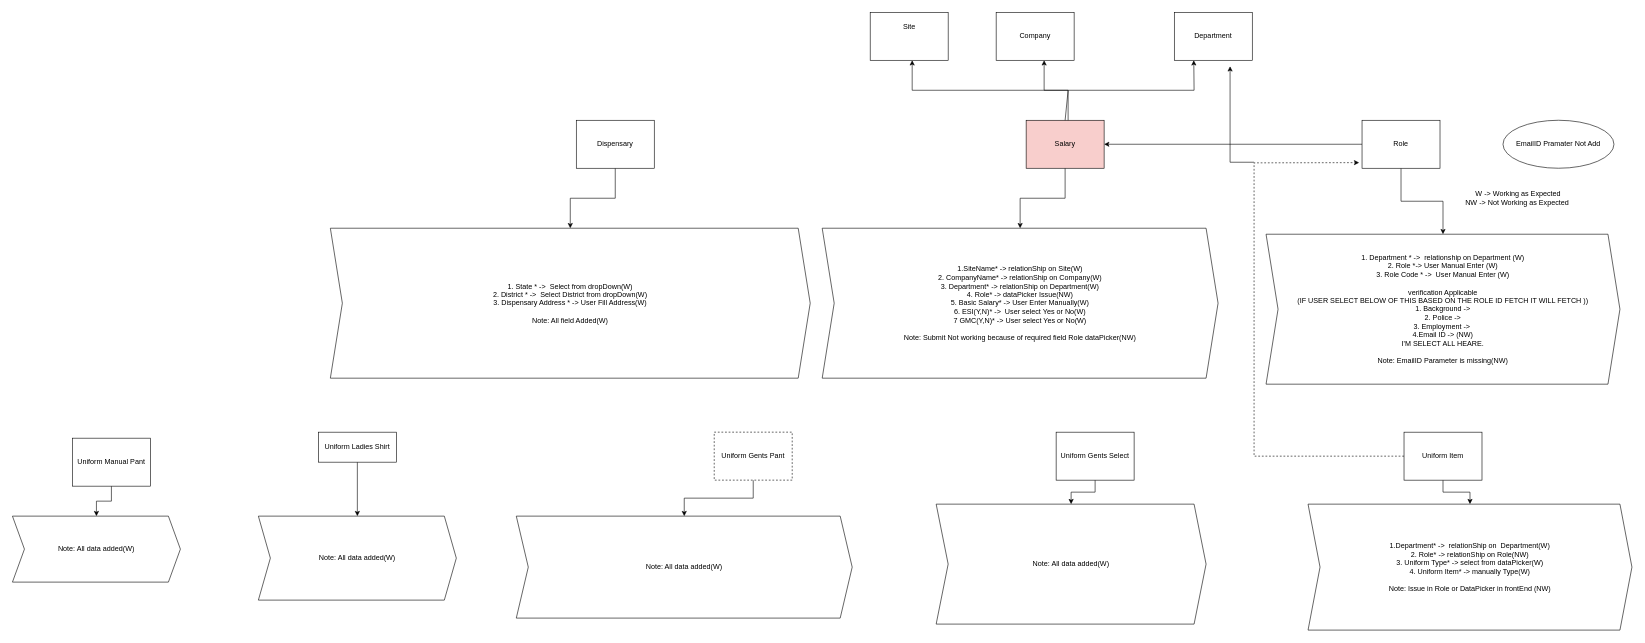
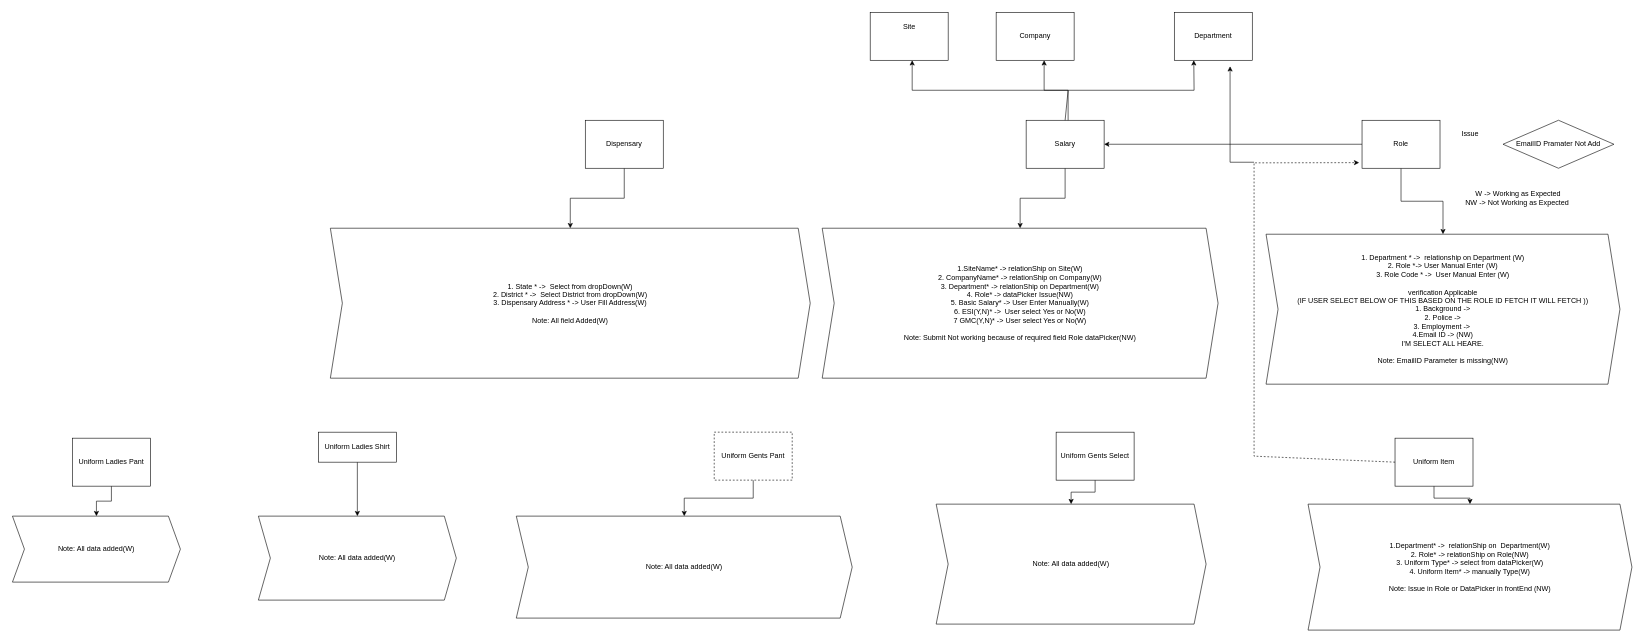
node "Issue": added
node "Dispensary": moved (615, 144) -> (624, 144)
node "Salary": fillcolor #f8cecc -> #ffffff
node "EmailID Pramater Not Add": shape ellipse -> diamond
node "Uniform Item": moved (1443, 456) -> (1434, 462)
node "Uniform Manual Pant": label "Uniform Manual Pant" -> "Uniform Ladies Pant"
